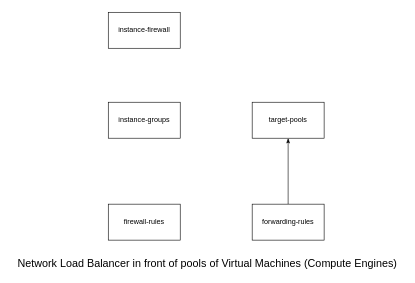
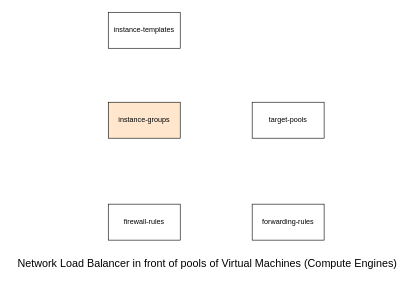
node "instance-firewall": label "instance-firewall" -> "instance-templates"
node "instance-groups": fillcolor #ffffff -> #ffe6cc
edge "forwarding-rules" -> "target-pools": removed
